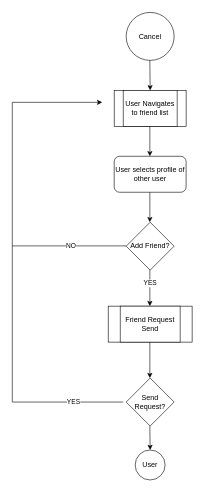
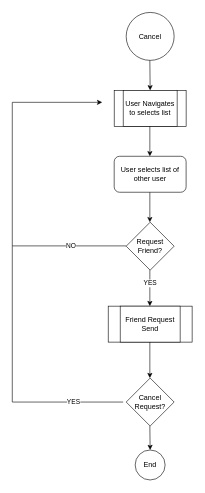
node "User Navigates to friend list": label "User Navigates to friend list" -> "User Navigates to selects list"
node "User selects profile of other user": label "User selects profile of other user" -> "User selects list of other user"
node "Add Friend?": label "Add Friend?" -> "Request Friend?"
node "Send Request?": label "Send Request?" -> "Cancel Request?"
node "User": label "User" -> "End"
